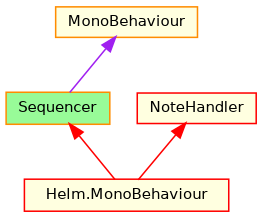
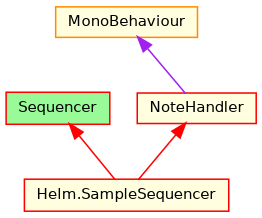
edge "Sequencer" -> "MonoBehaviour": now "NoteHandler" -> "MonoBehaviour"
node "Sequencer": color darkorange -> red
node "Helm.MonoBehaviour": label "Helm.MonoBehaviour" -> "Helm.SampleSequencer"
